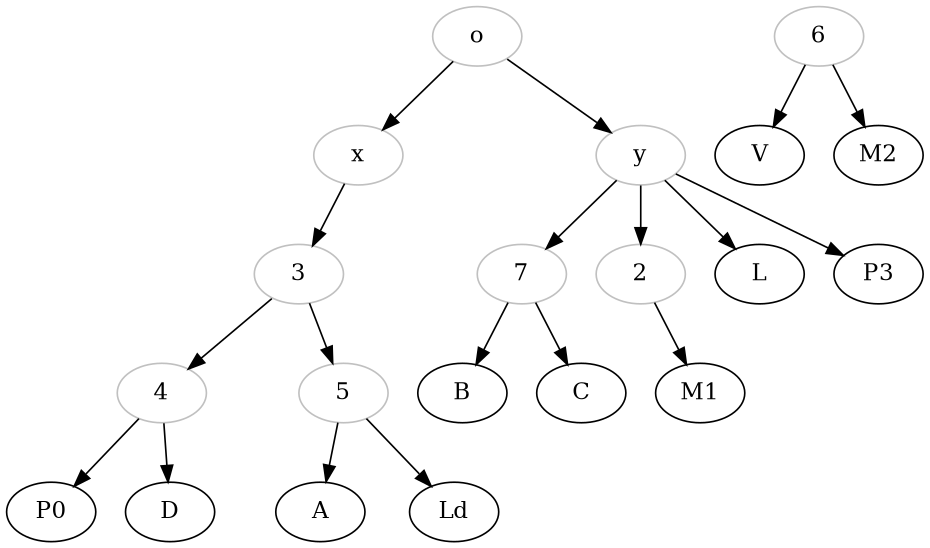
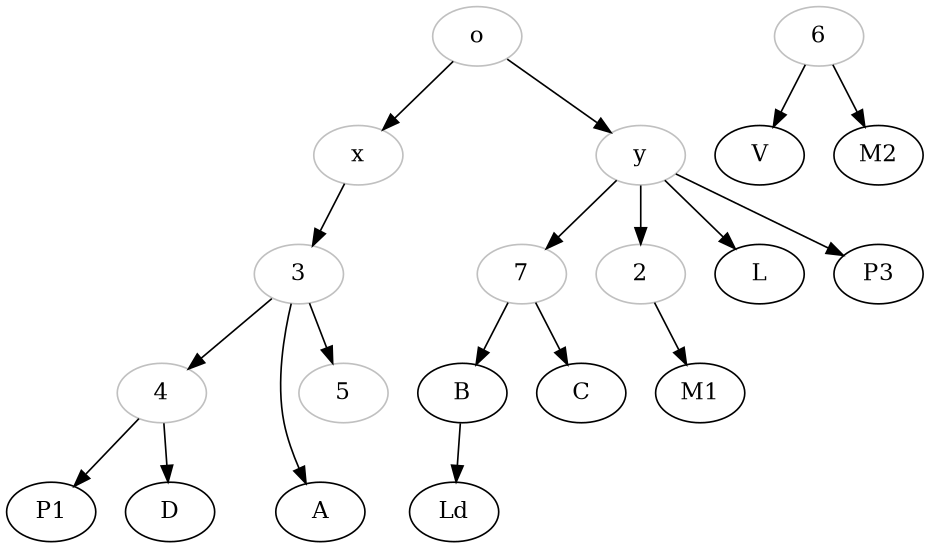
edge "5" -> "A": now "3" -> "A"
edge "5" -> "Ld": now "B" -> "Ld"
node "P0": label "P0" -> "P1"
